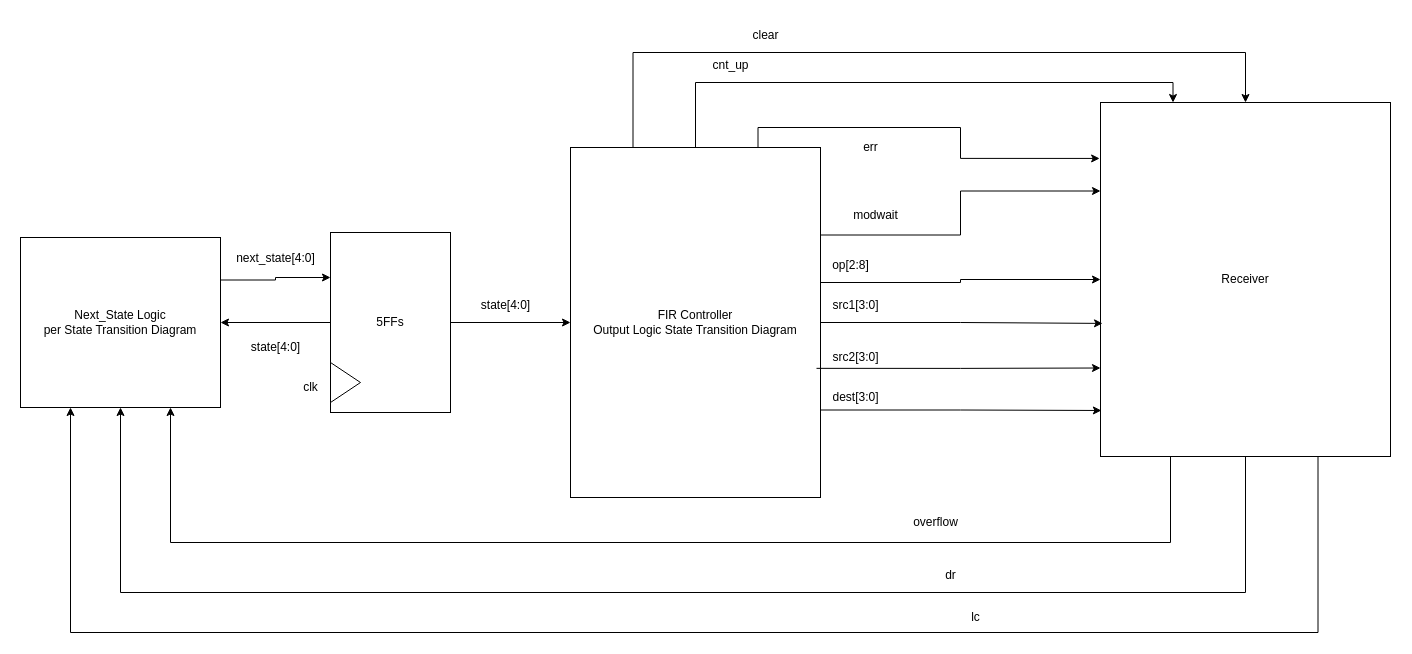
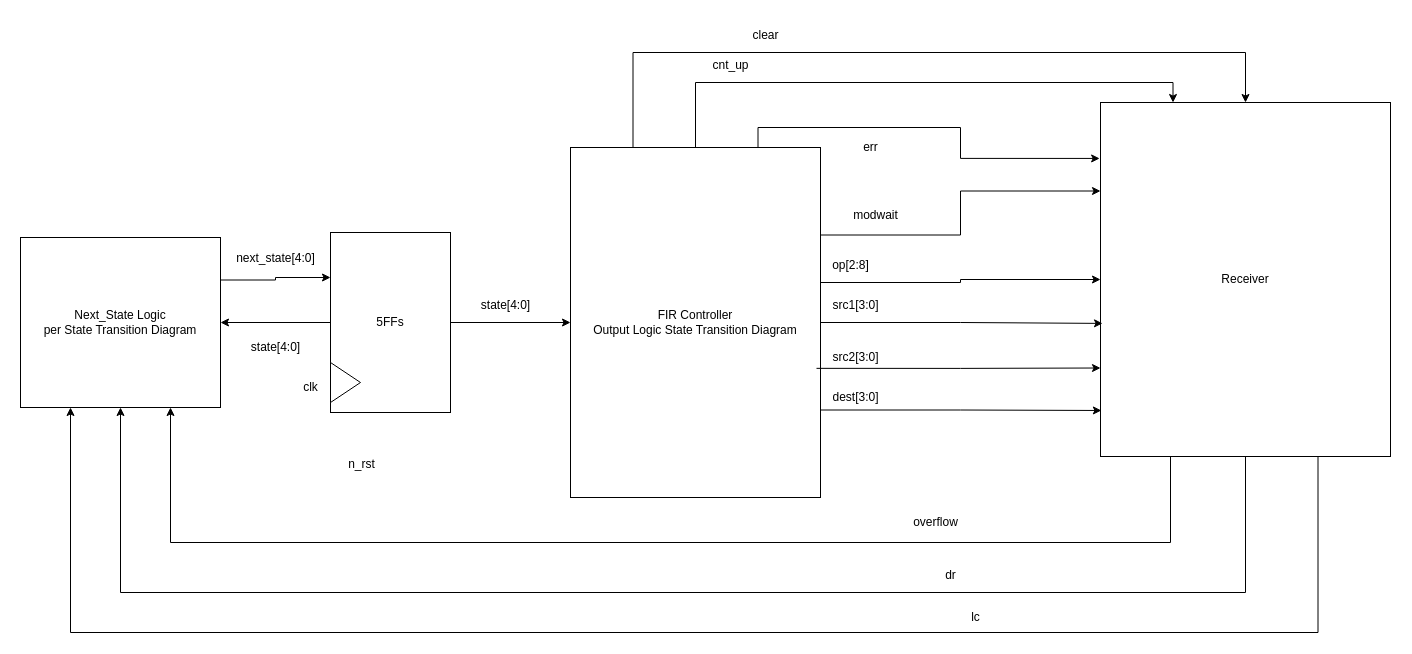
node "n_rst": added
